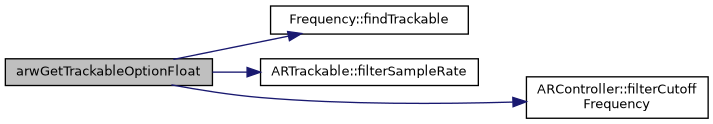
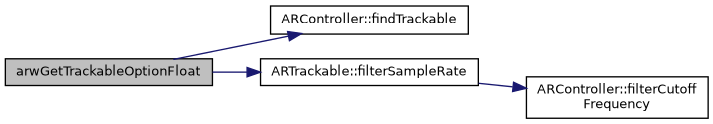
node "Frequency::findTrackable": label "Frequency::findTrackable" -> "ARController::findTrackable"
edge "arwGetTrackableOptionFloat" -> "ARController::filterCutoff Frequency": now "ARTrackable::filterSampleRate" -> "ARController::filterCutoff Frequency"
